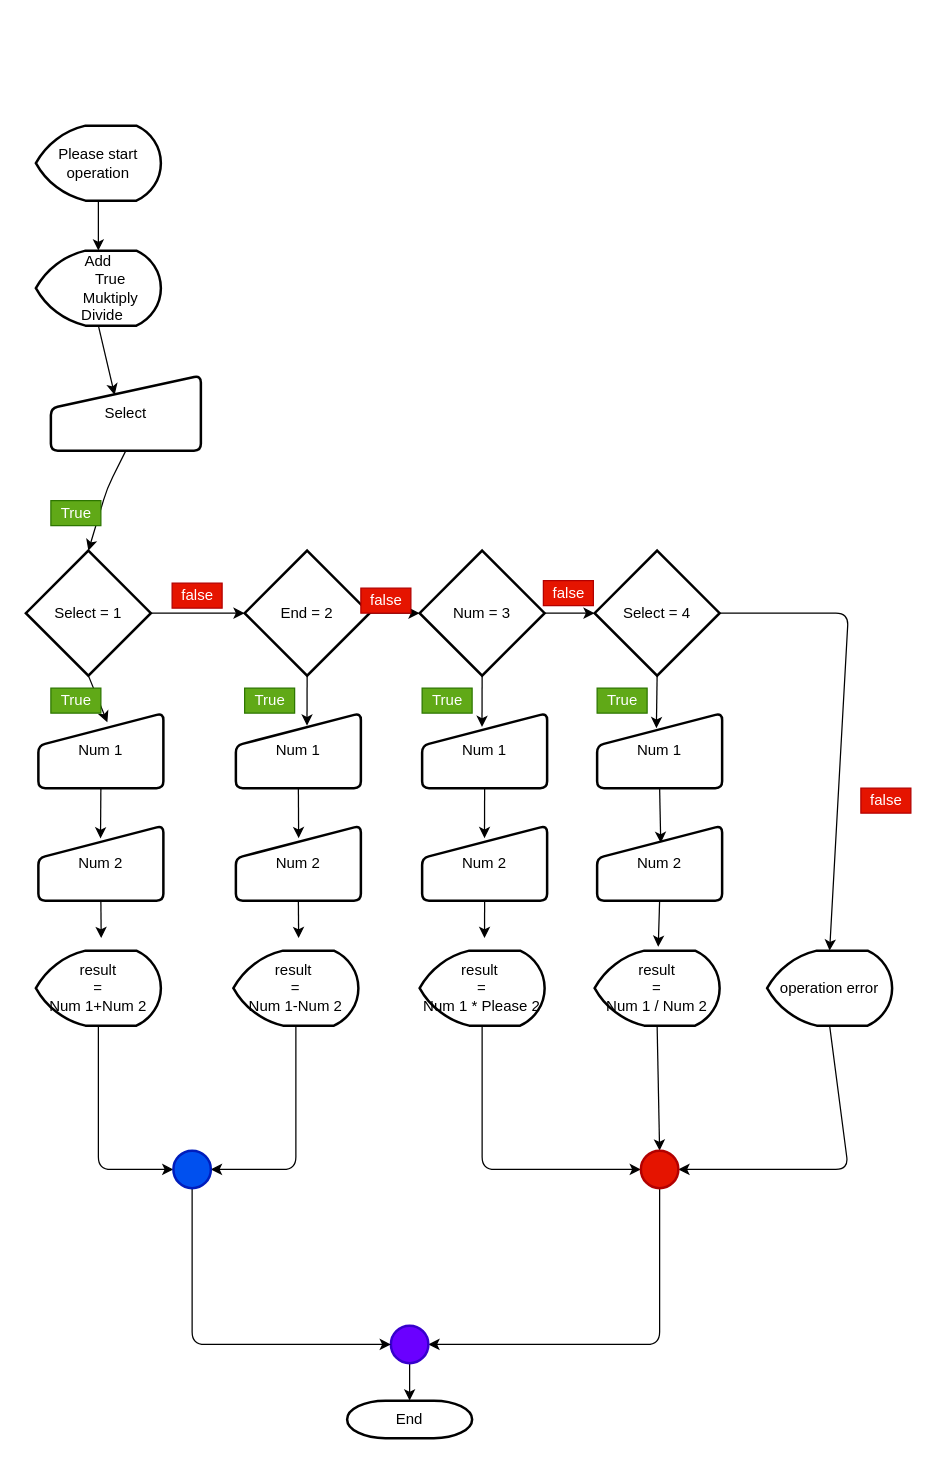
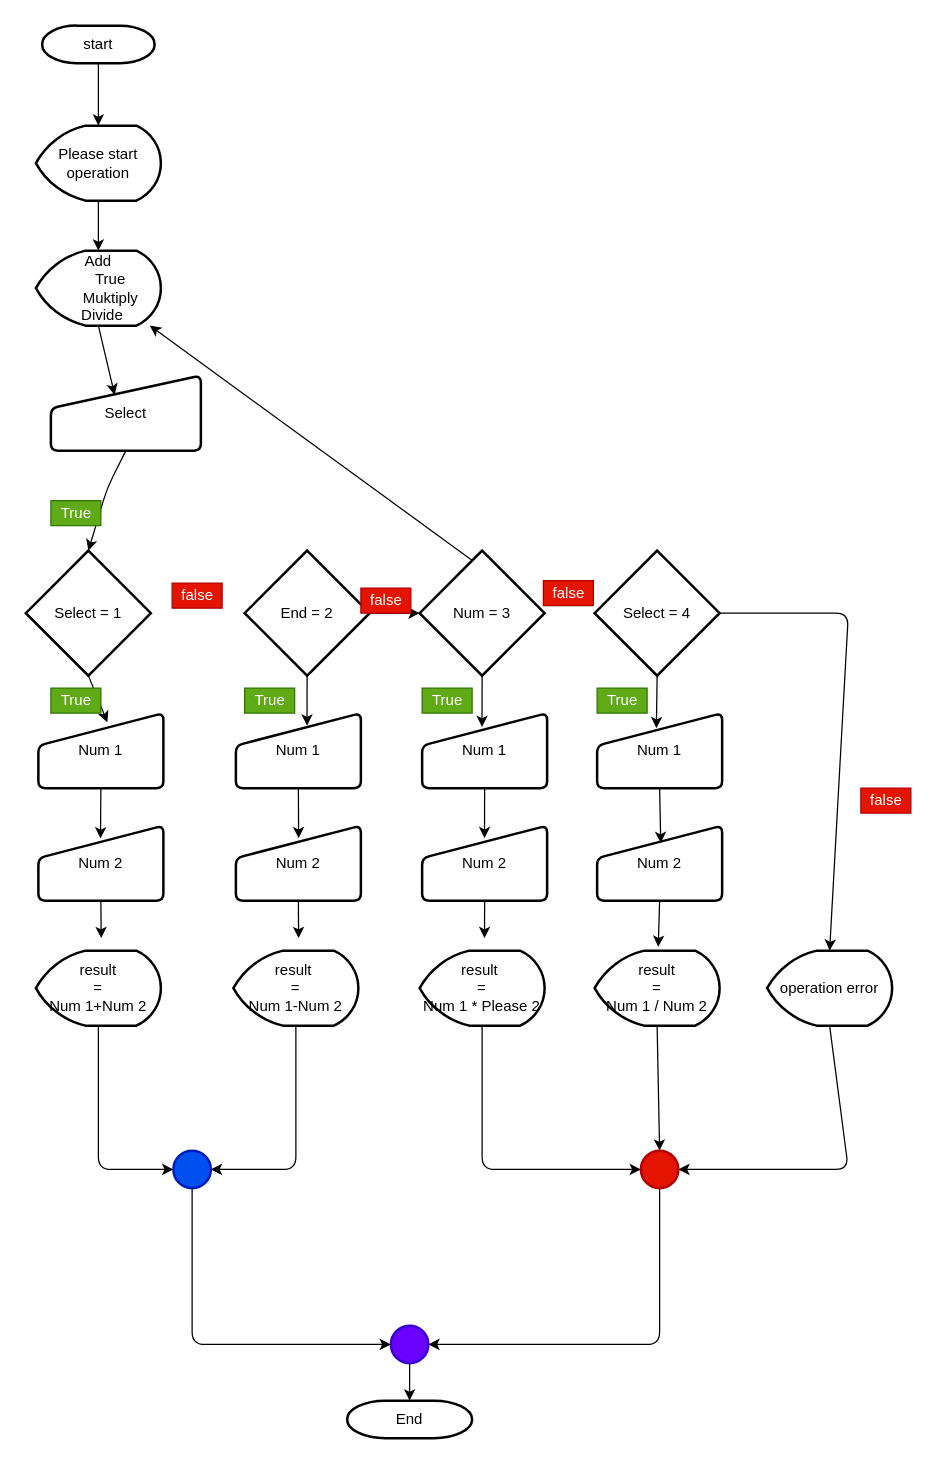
node "start": added
edge "start" -> "Please start operation": added
edge "Select = 1" -> "End = 2": removed
edge "Num = 3" -> "Select = 4": now "Num = 3" -> "Add True Muktiply Divide"
